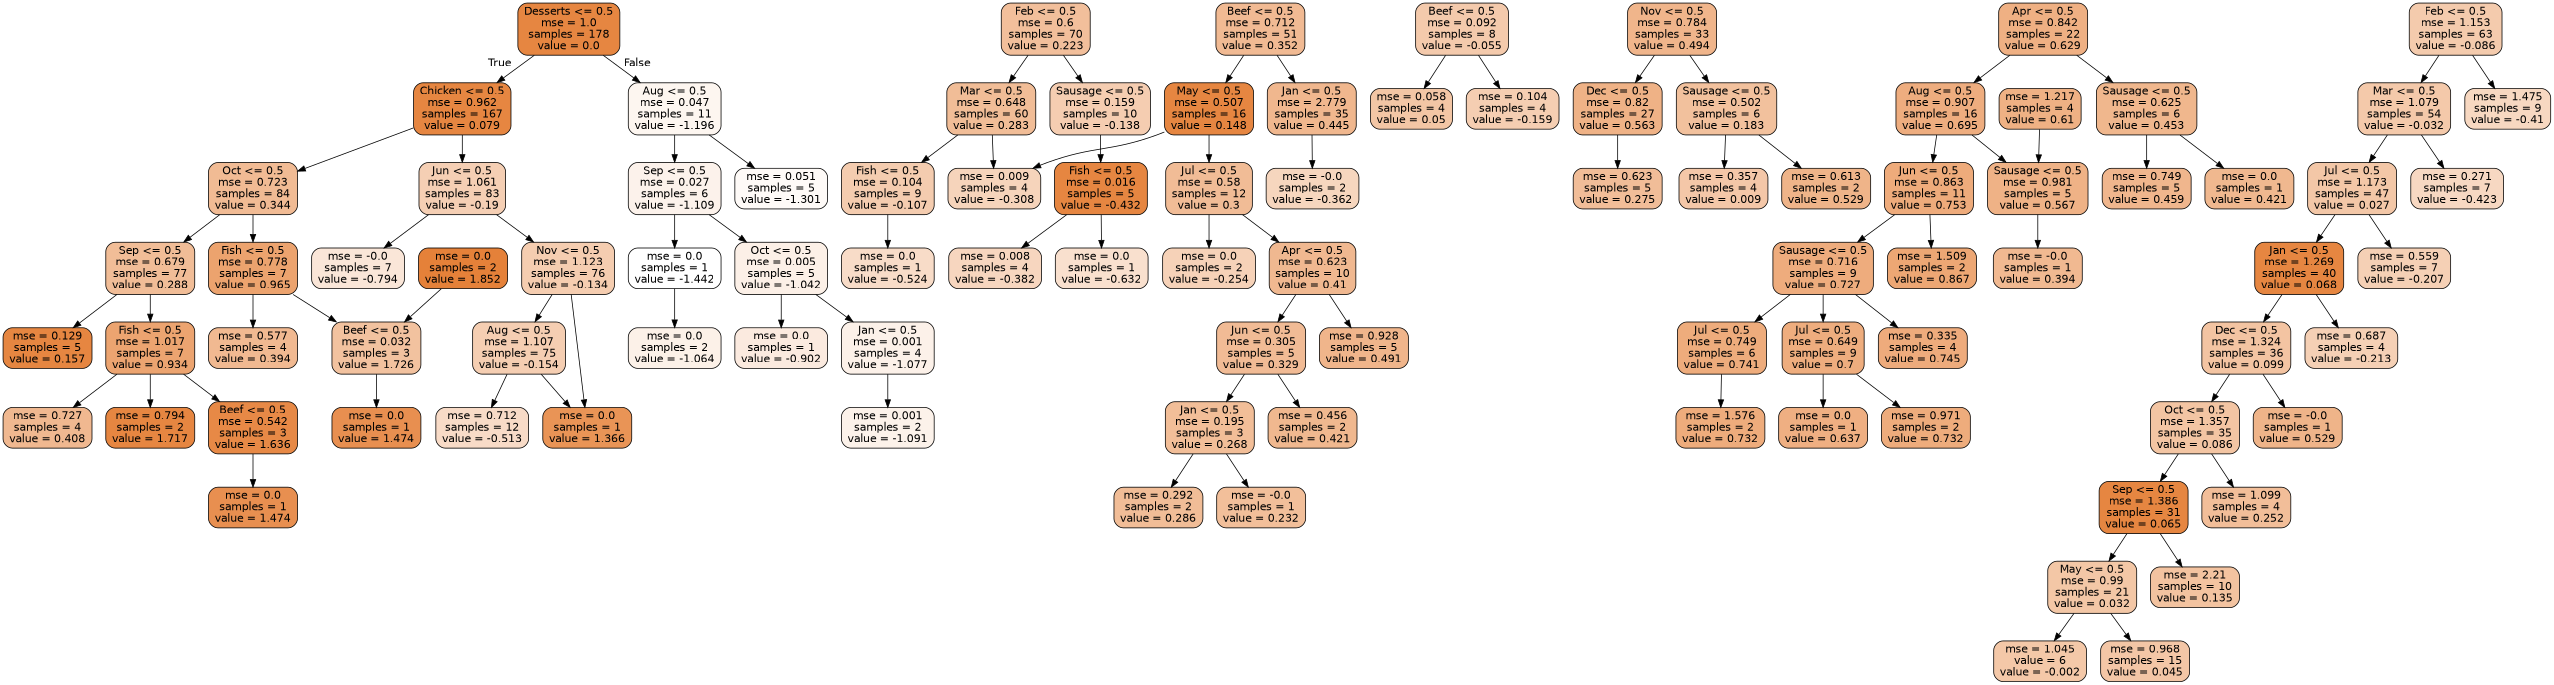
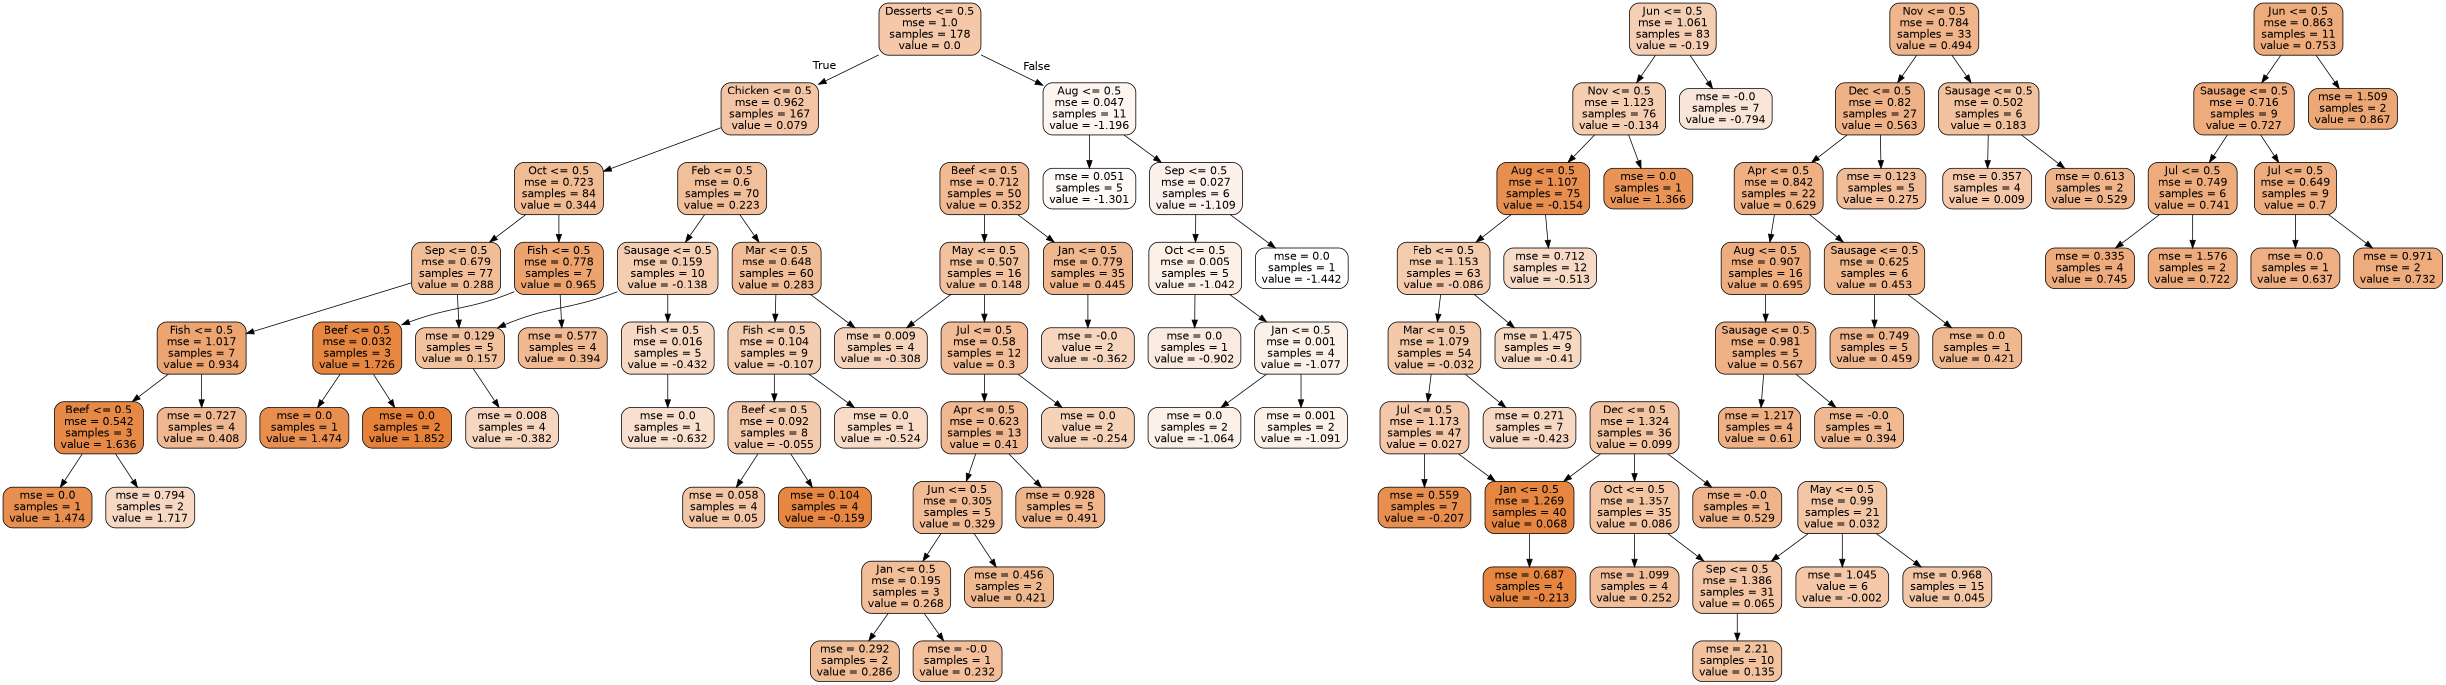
node "Desserts <= 0.5 mse = 1.0 samples = 178 value = 0.0": fillcolor #e68641 -> #f4c8a8
node "Beef <= 0.5 mse = 0.712 samples = 51 value = 0.352": label "Beef <= 0.5 mse = 0.712 samples = 51 value = 0.352" -> "Beef <= 0.5 mse = 0.712 samples = 50 value = 0.352"
node "Chicken <= 0.5 mse = 0.962 samples = 167 value = 0.079": fillcolor #e68641 -> #f3c5a4
node "May <= 0.5 mse = 0.507 samples = 16 value = 0.148": fillcolor #e68641 -> #f2c29f
node "Jan <= 0.5 mse = 2.779 samples = 35 value = 0.445": label "Jan <= 0.5 mse = 2.779 samples = 35 value = 0.445" -> "Jan <= 0.5 mse = 0.779 samples = 35 value = 0.445"
node "mse = 0.104 samples = 4 value = -0.159": fillcolor #f5ceb2 -> #e68641
edge "mse = 1.217 samples = 4 value = 0.61" -> "Sausage <= 0.5 mse = 0.981 samples = 5 value = 0.567": reversed
edge "Chicken <= 0.5 mse = 0.962 samples = 167 value = 0.079" -> "Jun <= 0.5 mse = 1.061 samples = 83 value = -0.19": removed
edge "Aug <= 0.5 mse = 0.907 samples = 16 value = 0.695" -> "Jun <= 0.5 mse = 0.863 samples = 11 value = 0.753": removed
edge "Dec <= 0.5 mse = 0.82 samples = 27 value = 0.563" -> "Apr <= 0.5 mse = 0.842 samples = 22 value = 0.629": added
node "Fish <= 0.5 mse = 0.016 samples = 5 value = -0.432": fillcolor #e68641 -> #f7d8c2
node "mse = -0.0 samples = 2 value = -0.362": label "mse = -0.0 samples = 2 value = -0.362" -> "mse = -0.0 value = 2 value = -0.362"
node "mse = 0.623 samples = 5 value = 0.275": label "mse = 0.623 samples = 5 value = 0.275" -> "mse = 0.123 samples = 5 value = 0.275"
edge "Fish <= 0.5 mse = 0.016 samples = 5 value = -0.432" -> "mse = 0.008 samples = 4 value = -0.382": now "mse = 0.129 samples = 5 value = 0.157" -> "mse = 0.008 samples = 4 value = -0.382"
node "mse = 0.0 samples = 2 value = -0.254": label "mse = 0.0 samples = 2 value = -0.254" -> "mse = 0.0 value = 2 value = -0.254"
node "Apr <= 0.5 mse = 0.623 samples = 10 value = 0.41": label "Apr <= 0.5 mse = 0.623 samples = 10 value = 0.41" -> "Apr <= 0.5 mse = 0.623 samples = 13 value = 0.41"
node "mse = 0.559 samples = 7 value = -0.207": fillcolor #f5d0b5 -> #e88f50
edge "mse = 0.0 samples = 2 value = 1.852" -> "Beef <= 0.5 mse = 0.032 samples = 3 value = 1.726": reversed
edge "mse = 0.0 samples = 1 value = -1.442" -> "mse = 0.0 samples = 2 value = -1.064": now "Jan <= 0.5 mse = 0.001 samples = 4 value = -1.077" -> "mse = 0.0 samples = 2 value = -1.064"
edge "Jan <= 0.5 mse = 1.269 samples = 40 value = 0.068" -> "Dec <= 0.5 mse = 1.324 samples = 36 value = 0.099": reversed
edge "Sausage <= 0.5 mse = 0.159 samples = 10 value = -0.138" -> "mse = 0.129 samples = 5 value = 0.157": added
edge "Sausage <= 0.5 mse = 0.716 samples = 9 value = 0.727" -> "mse = 0.335 samples = 4 value = 0.745": now "Jul <= 0.5 mse = 0.749 samples = 6 value = 0.741" -> "mse = 0.335 samples = 4 value = 0.745"
node "mse = 0.129 samples = 5 value = 0.157": fillcolor #e68641 -> #f2c29f
node "Beef <= 0.5 mse = 0.032 samples = 3 value = 1.726": fillcolor #f2c29f -> #e68641
node "Aug <= 0.5 mse = 1.107 samples = 75 value = -0.154": fillcolor #f5ceb2 -> #e88f50
node "mse = 0.687 samples = 4 value = -0.213": fillcolor #f5d0b5 -> #e68641
edge "Fish <= 0.5 mse = 0.104 samples = 9 value = -0.107" -> "Beef <= 0.5 mse = 0.092 samples = 8 value = -0.055": added
edge "Fish <= 0.5 mse = 1.017 samples = 7 value = 0.934" -> "mse = 0.794 samples = 2 value = 1.717": now "Beef <= 0.5 mse = 0.542 samples = 3 value = 1.636" -> "mse = 0.794 samples = 2 value = 1.717"
edge "Aug <= 0.5 mse = 1.107 samples = 75 value = -0.154" -> "mse = 0.0 samples = 1 value = 1.366": now "Aug <= 0.5 mse = 1.107 samples = 75 value = -0.154" -> "Feb <= 0.5 mse = 1.153 samples = 63 value = -0.086"
node "mse = 0.794 samples = 2 value = 1.717": fillcolor #e68641 -> #f7d8c2
node "mse = 1.576 samples = 2 value = 0.732": label "mse = 1.576 samples = 2 value = 0.732" -> "mse = 1.576 samples = 2 value = 0.722"
node "mse = 0.971 samples = 2 value = 0.732": label "mse = 0.971 samples = 2 value = 0.732" -> "mse = 0.971 mse = 2 value = 0.732"
node "Sep <= 0.5 mse = 1.386 samples = 31 value = 0.065": fillcolor #e68641 -> #f3c5a4
edge "Sep <= 0.5 mse = 1.386 samples = 31 value = 0.065" -> "May <= 0.5 mse = 0.99 samples = 21 value = 0.032": reversed
